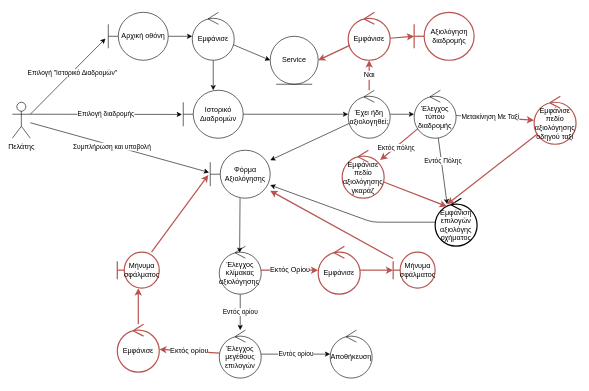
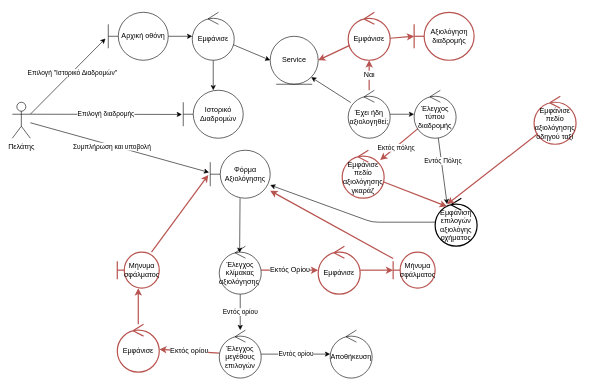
edge "Ιστορικό Διαδρομών" -> "Έχει ήδη αξιολογηθεί;": removed
edge "Έλεγχος τύπου διαδρομής" -> "Εμφάνισε πεδίο αξιολόγησης οδηγού ταξί": removed, label "Μετακίνηση Με Ταξί"
edge "Έχει ήδη αξιολογηθεί;" -> "Φόρμα Αξιολόγησης": now "Έχει ήδη αξιολογηθεί;" -> "Service"
